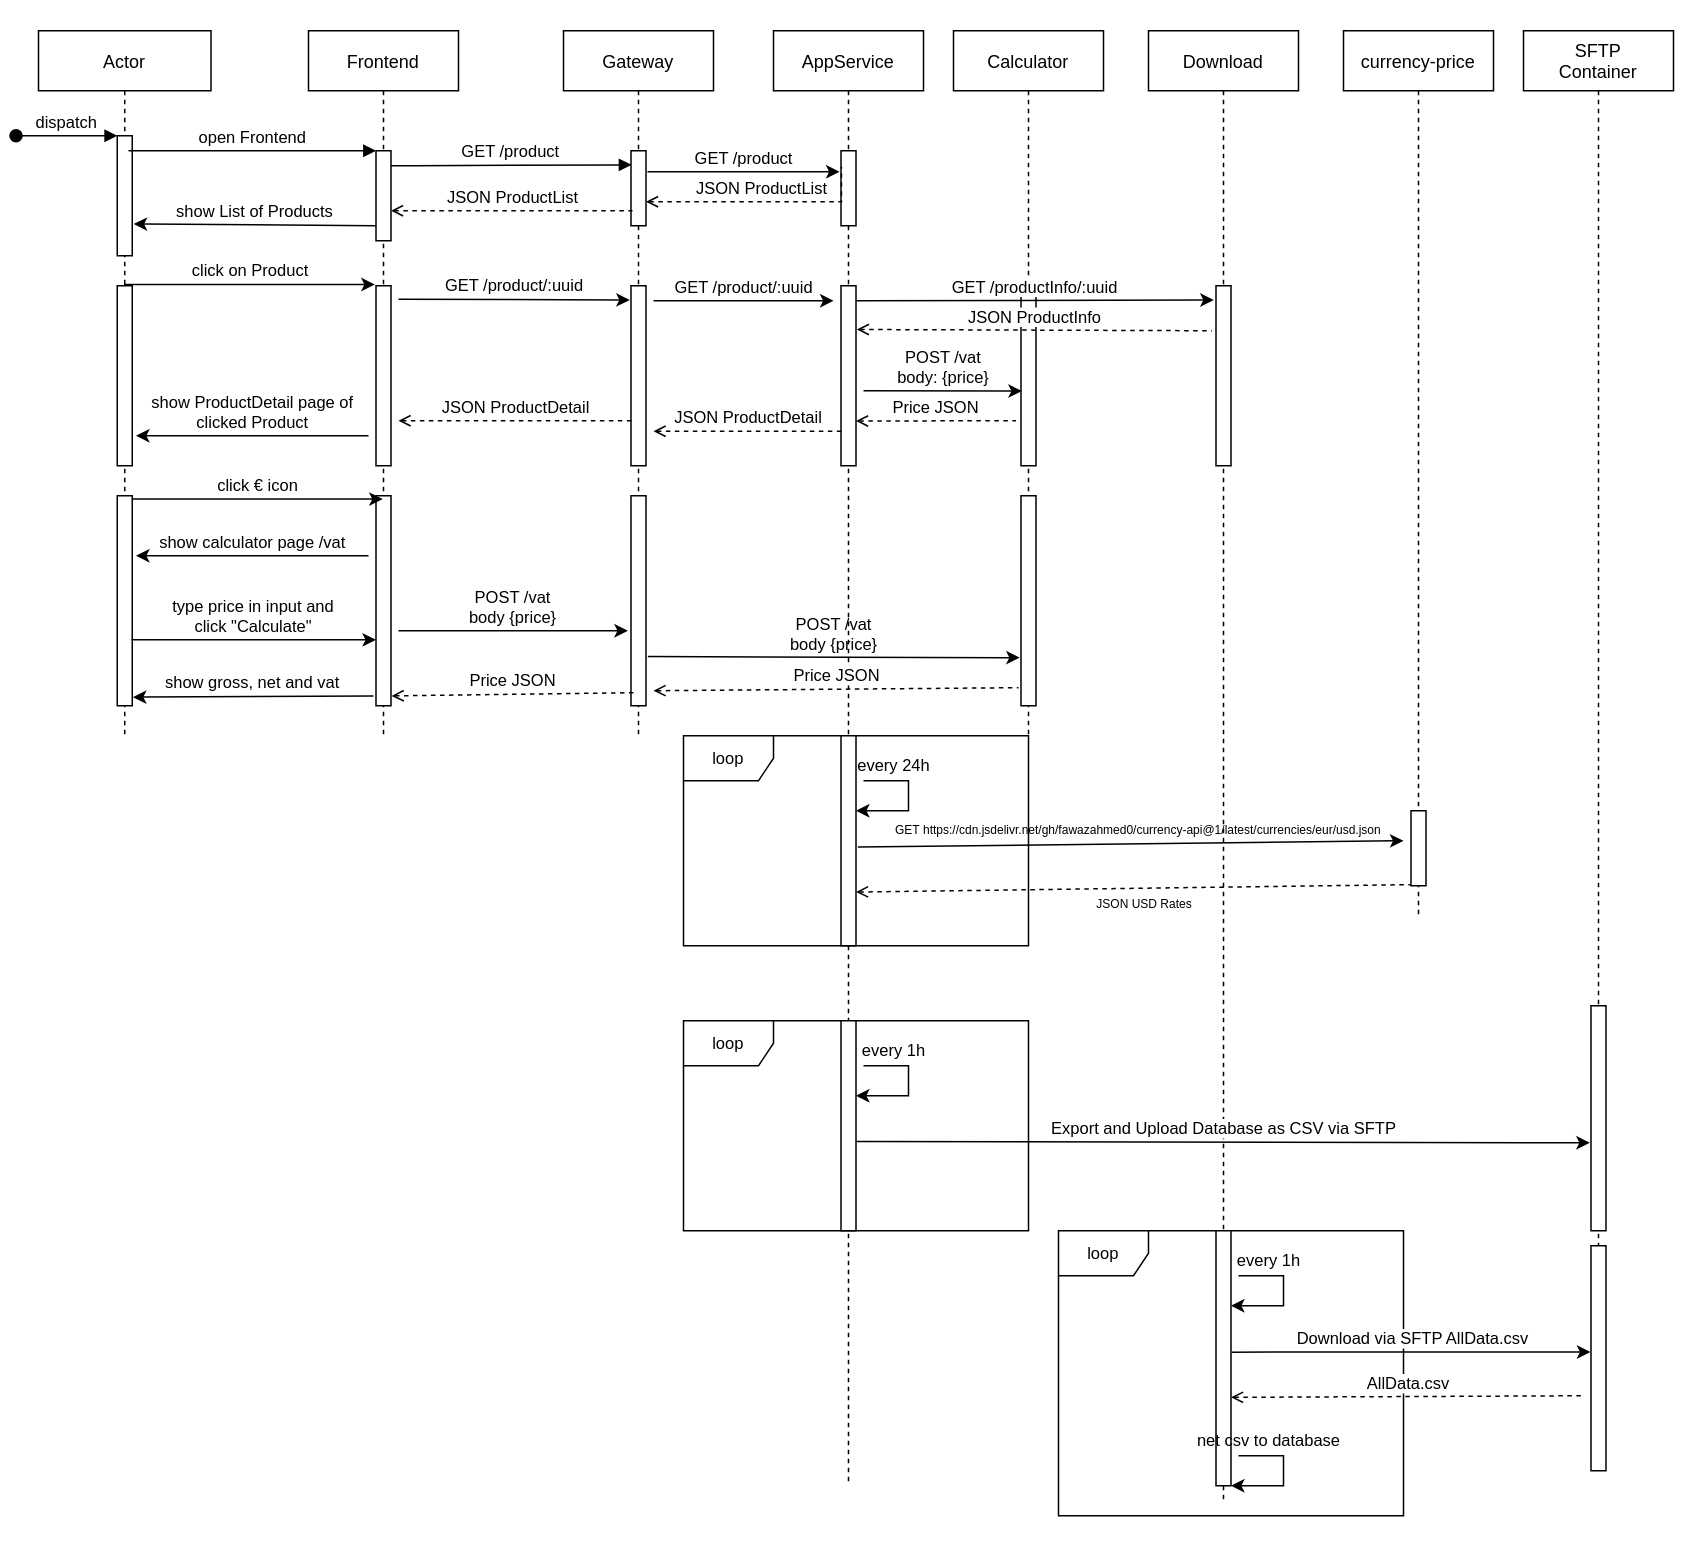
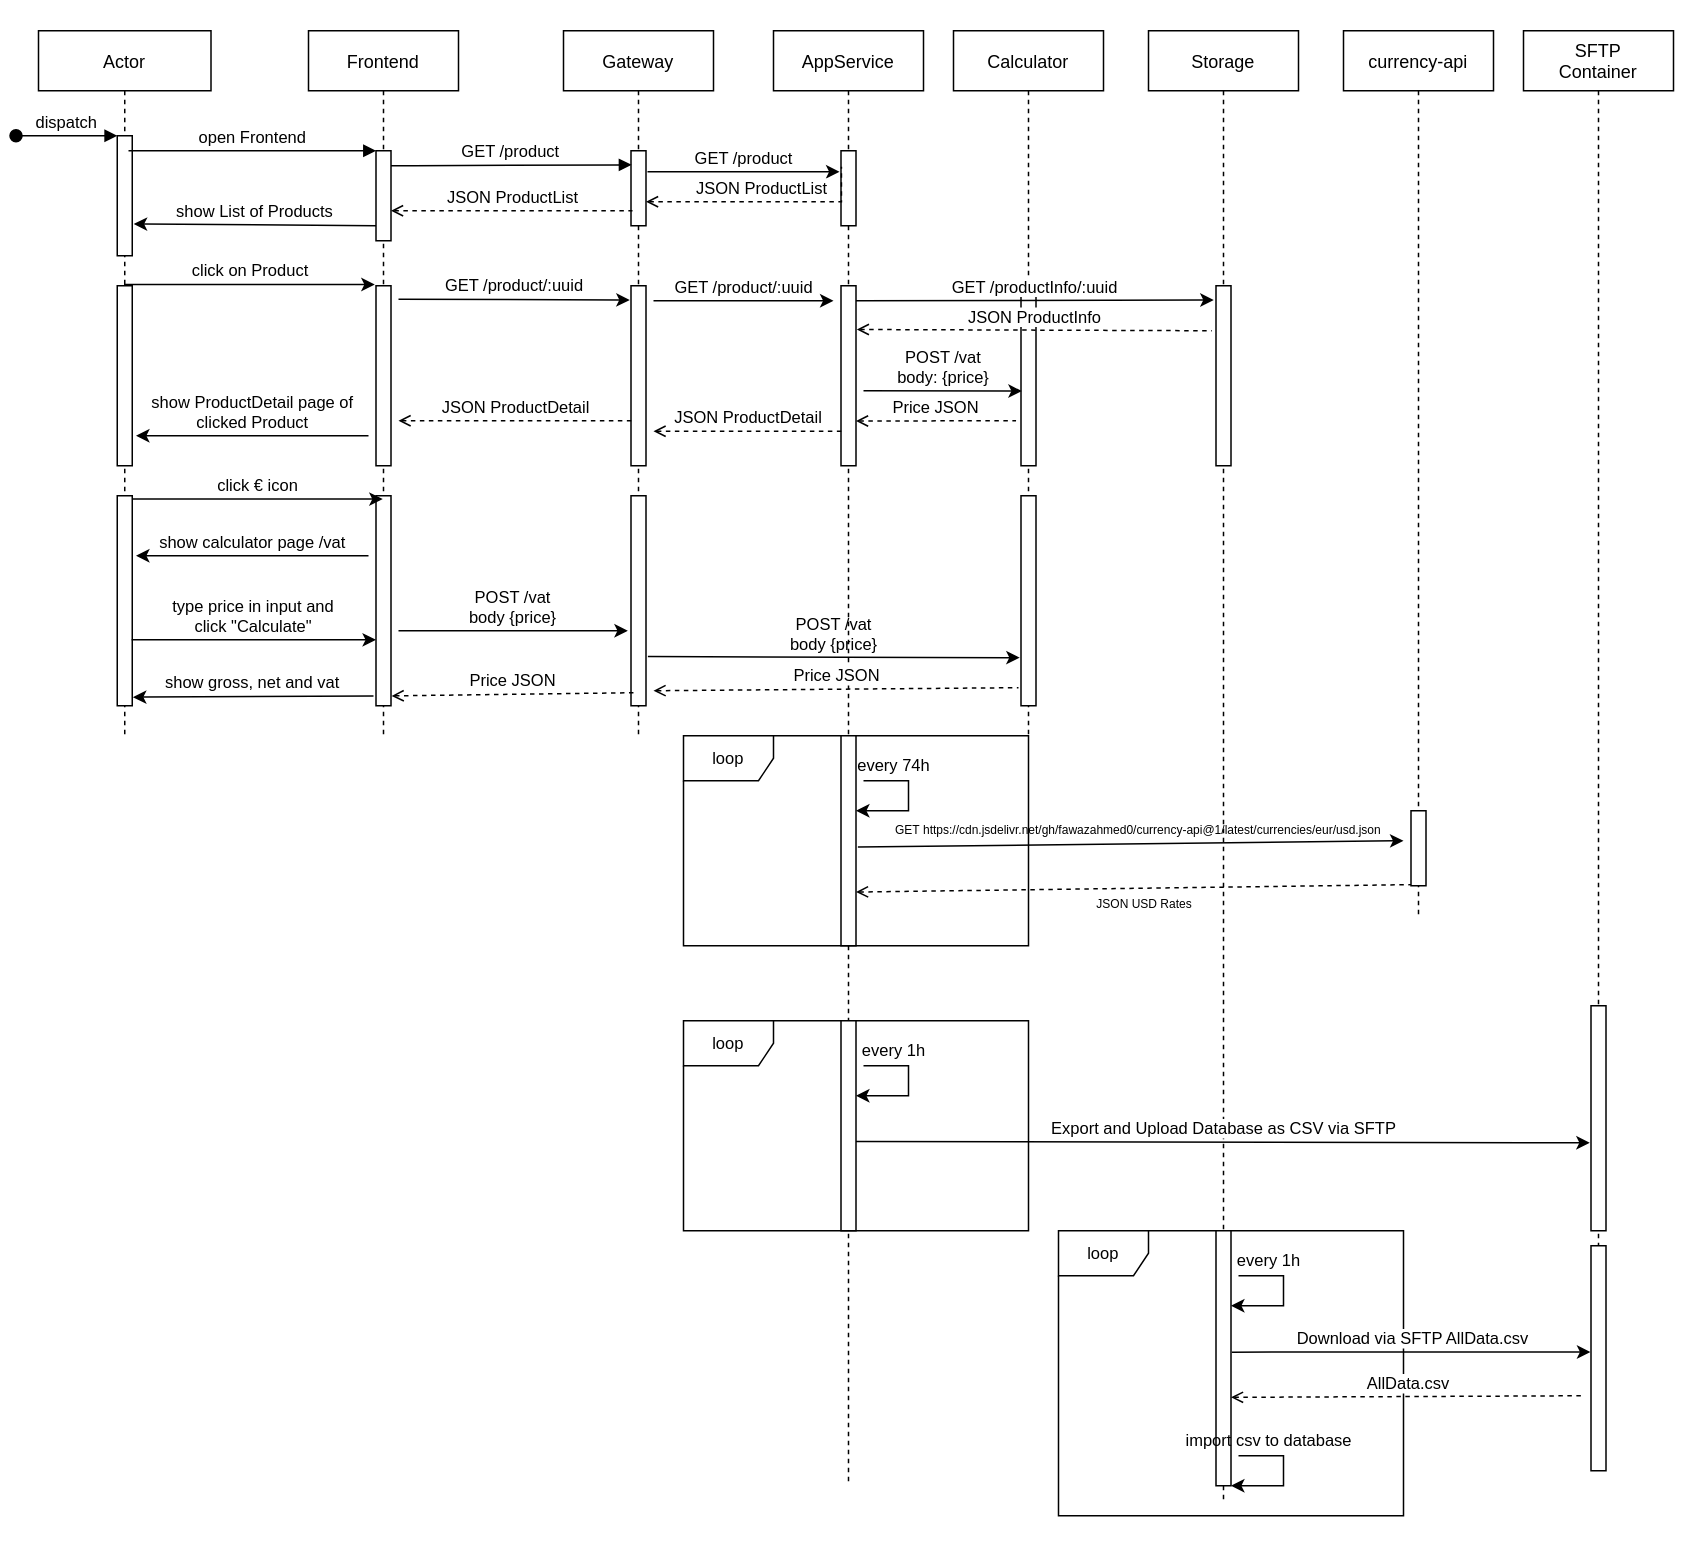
node "Download": label "Download" -> "Storage"
node "currency-price": label "currency-price" -> "currency-api"
node "every 24h": label "every 24h" -> "every 74h"
node "net csv to database": label "net csv to database" -> "import csv to database"
